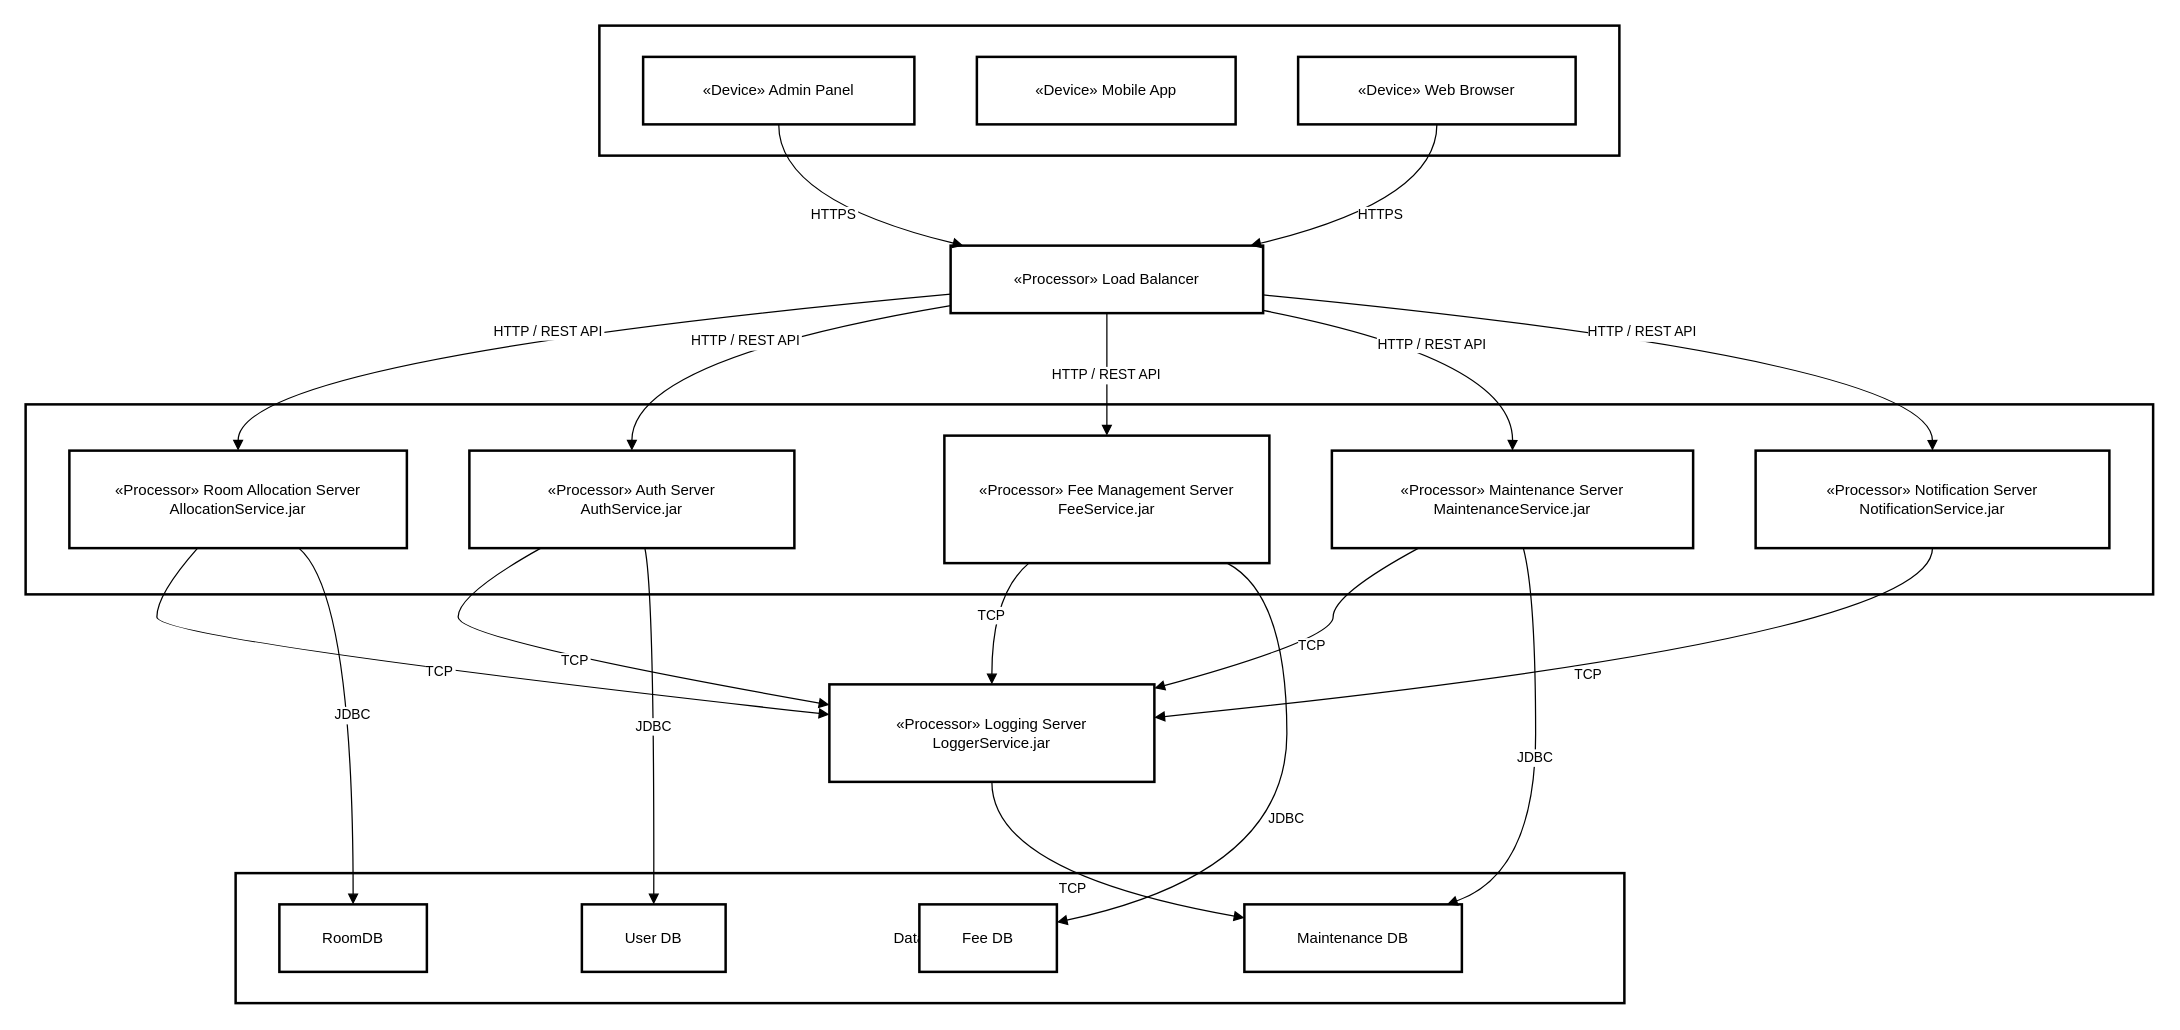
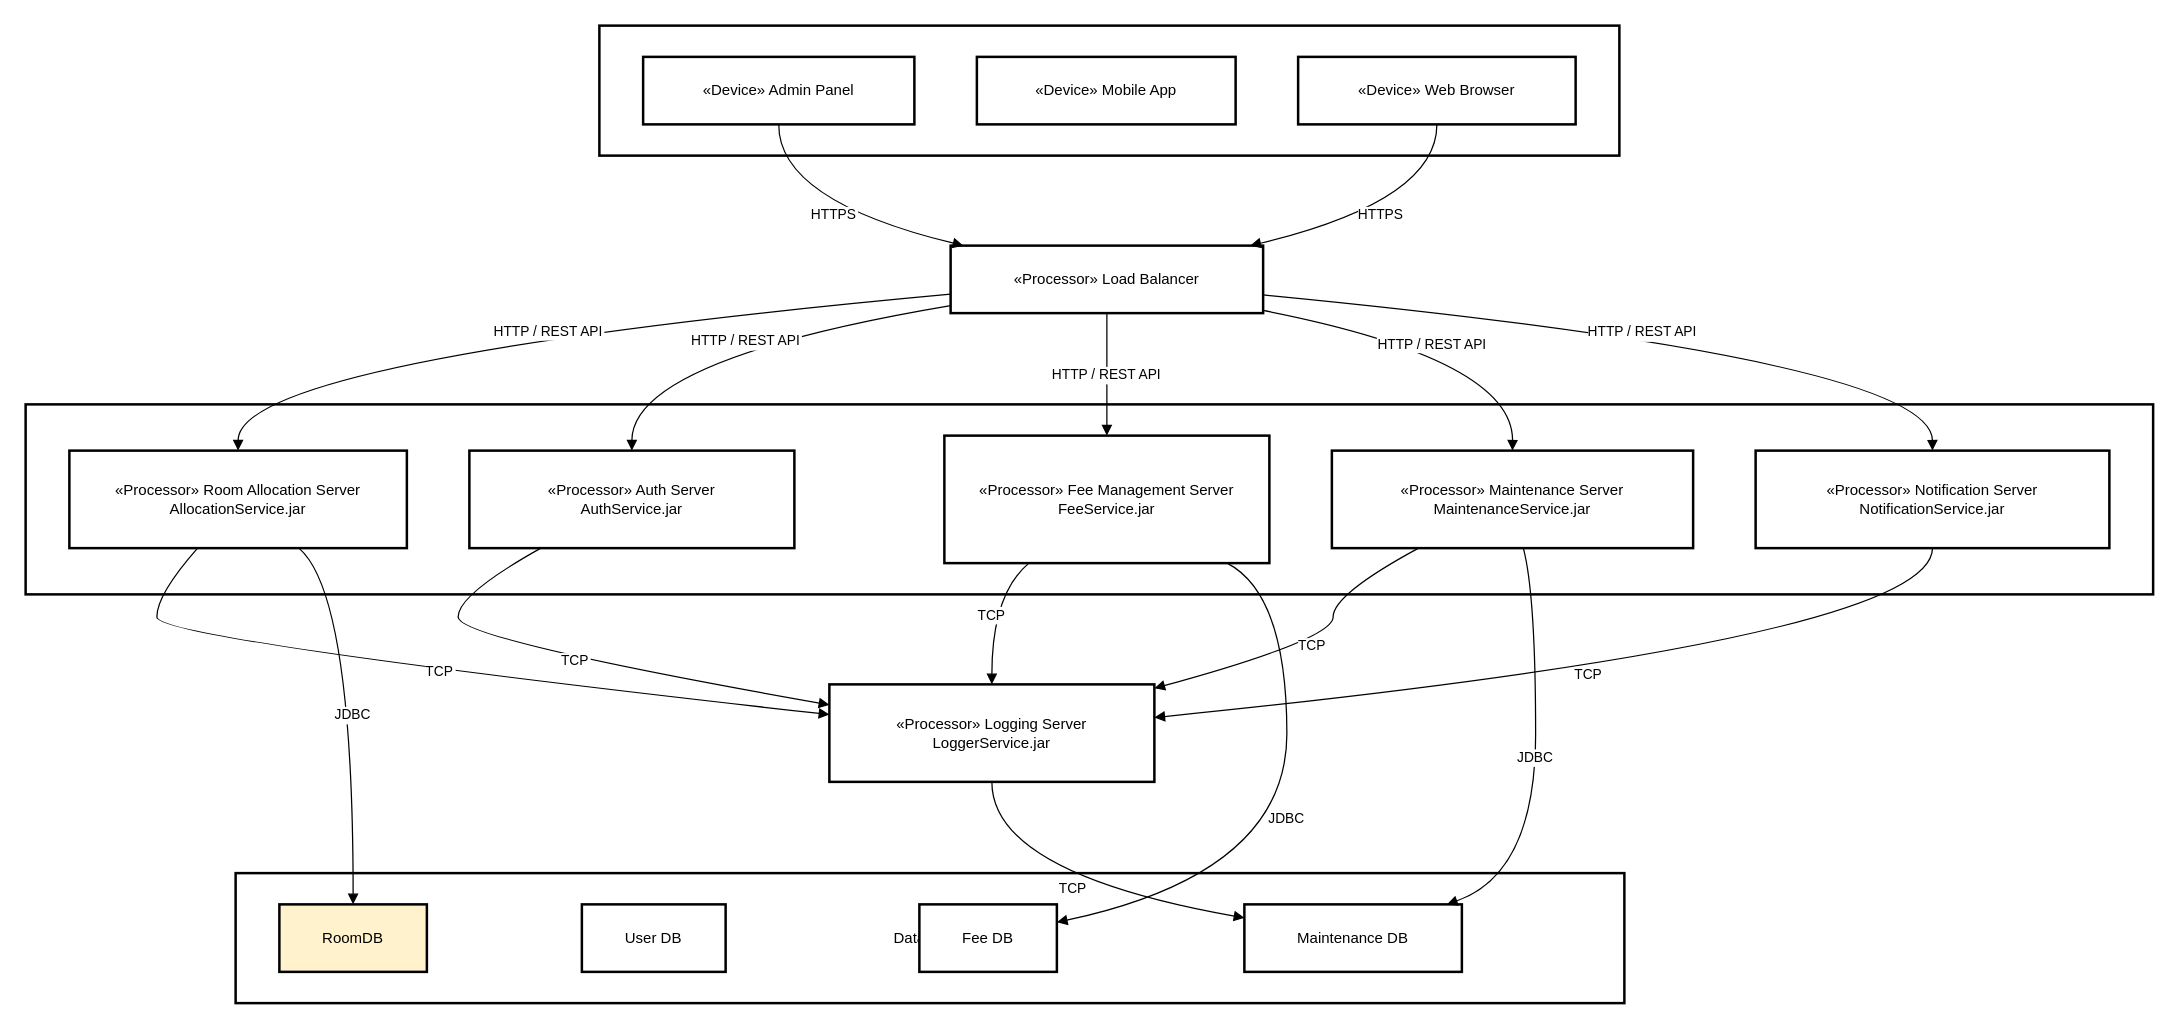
edge "«Processor» Auth Server AuthService.jar" -> "User DB": removed, label "JDBC"
node "RoomDB": fillcolor #ffffff -> #fff2cc
